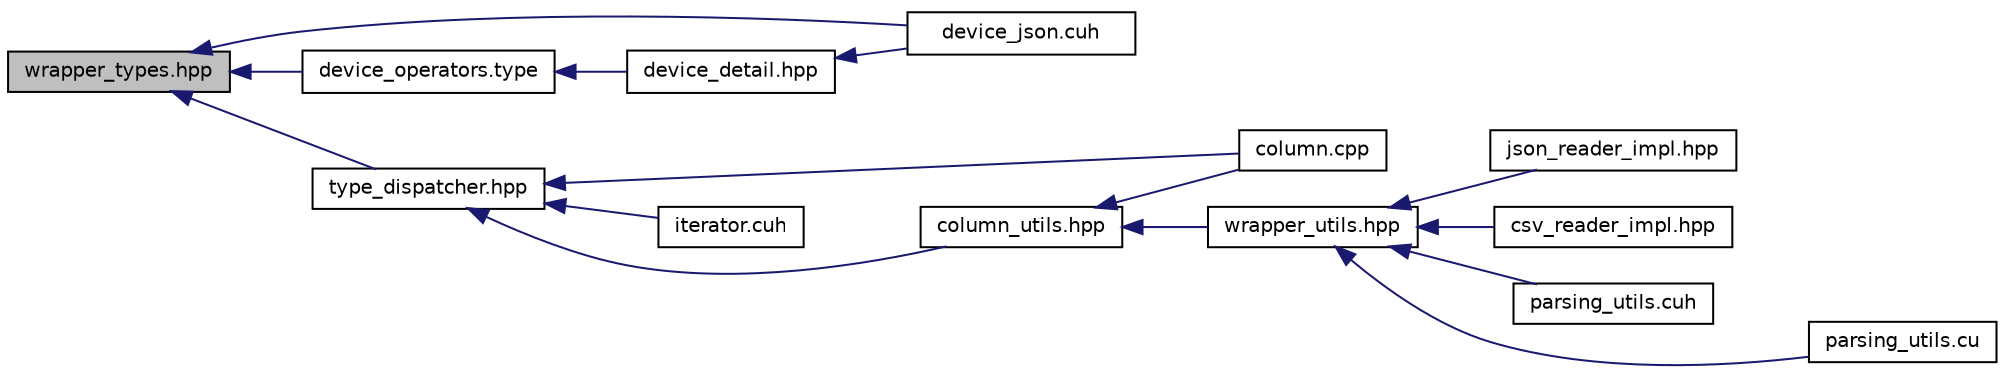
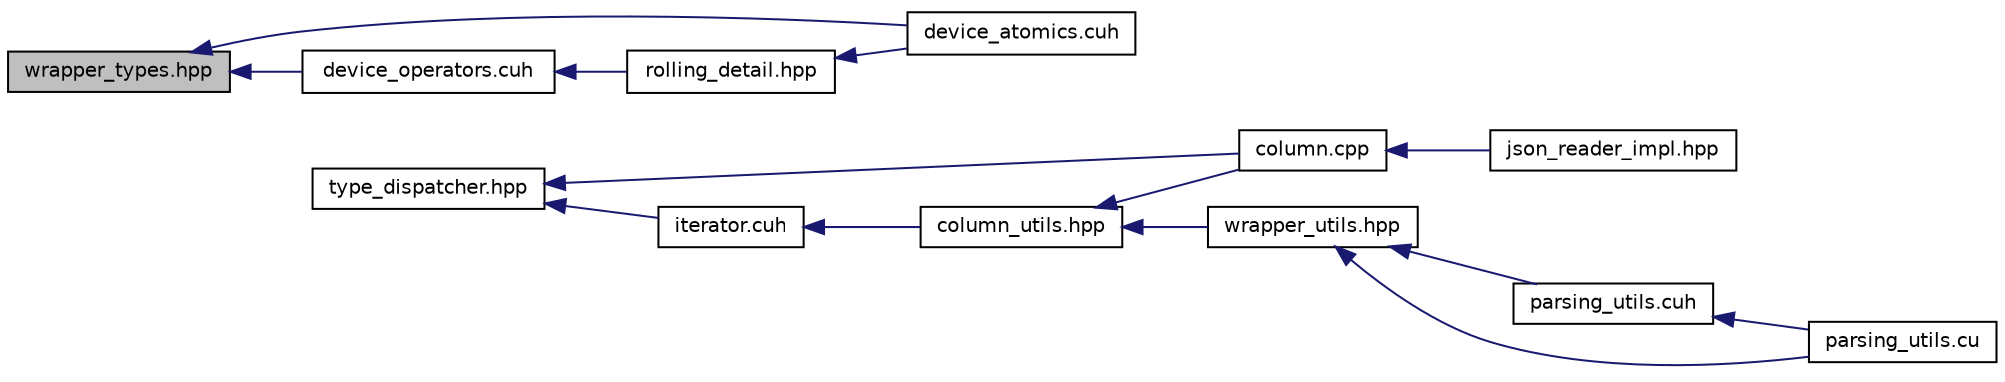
node "device_json.cuh": label "device_json.cuh" -> "device_atomics.cuh"
node "device_operators.type": label "device_operators.type" -> "device_operators.cuh"
node "device_detail.hpp": label "device_detail.hpp" -> "rolling_detail.hpp"
edge "type_dispatcher.hpp" -> "wrapper_types.hpp": removed
edge "json_reader_impl.hpp" -> "wrapper_utils.hpp": now "json_reader_impl.hpp" -> "column.cpp"
node "csv_reader_impl.hpp": removed
edge "column_utils.hpp" -> "type_dispatcher.hpp": now "column_utils.hpp" -> "iterator.cuh"
edge "parsing_utils.cu" -> "parsing_utils.cuh": added
